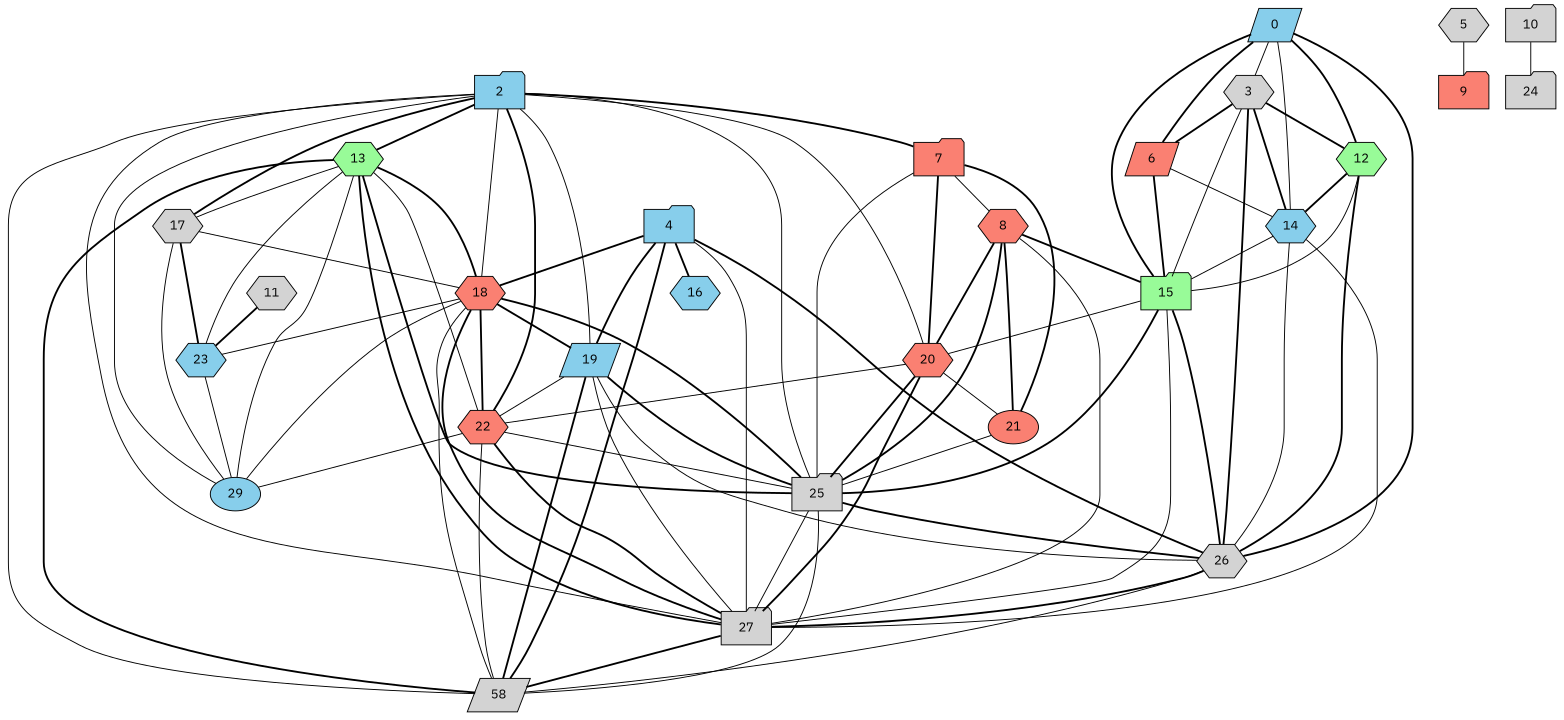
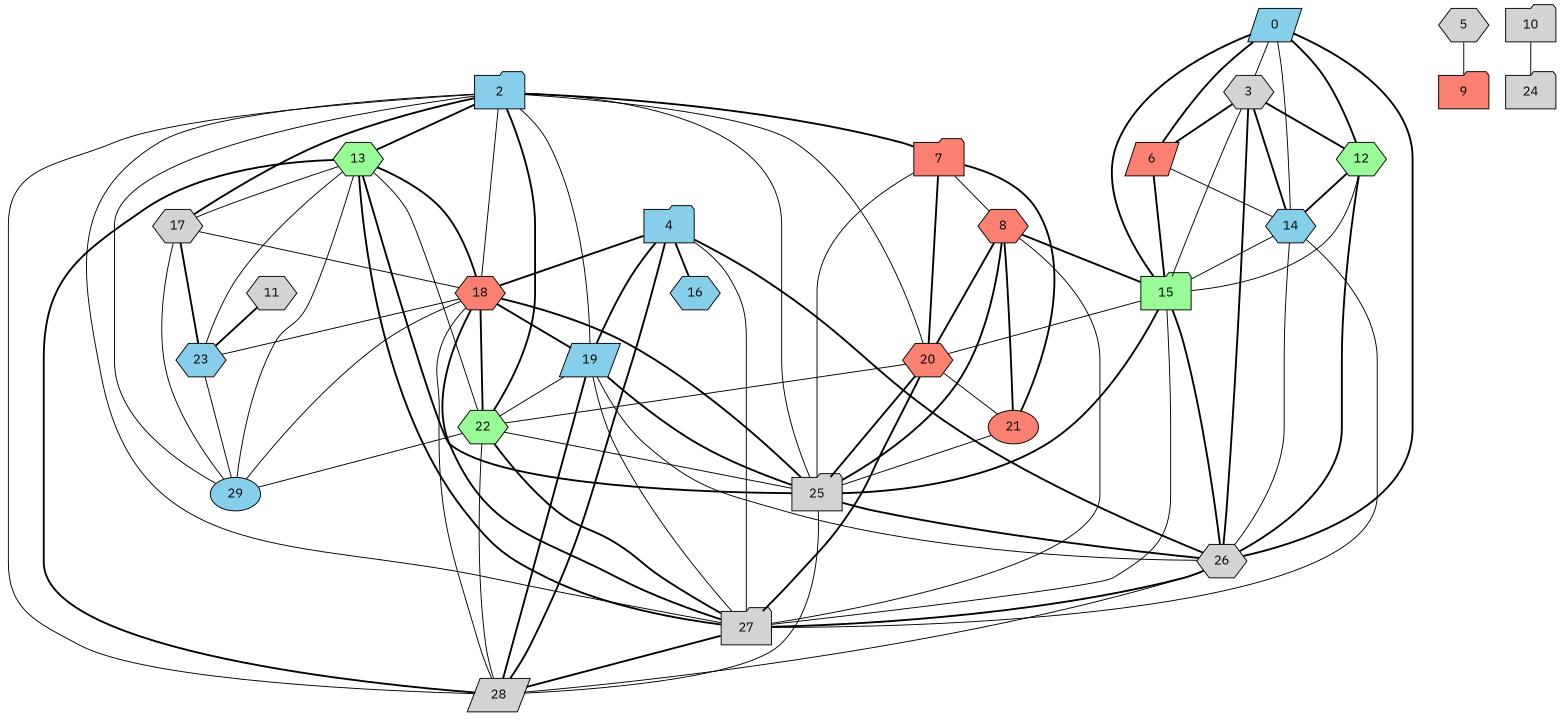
node "22": fillcolor salmon -> palegreen
edge "25" -- "27": removed
node "58": label "58" -> "28"
